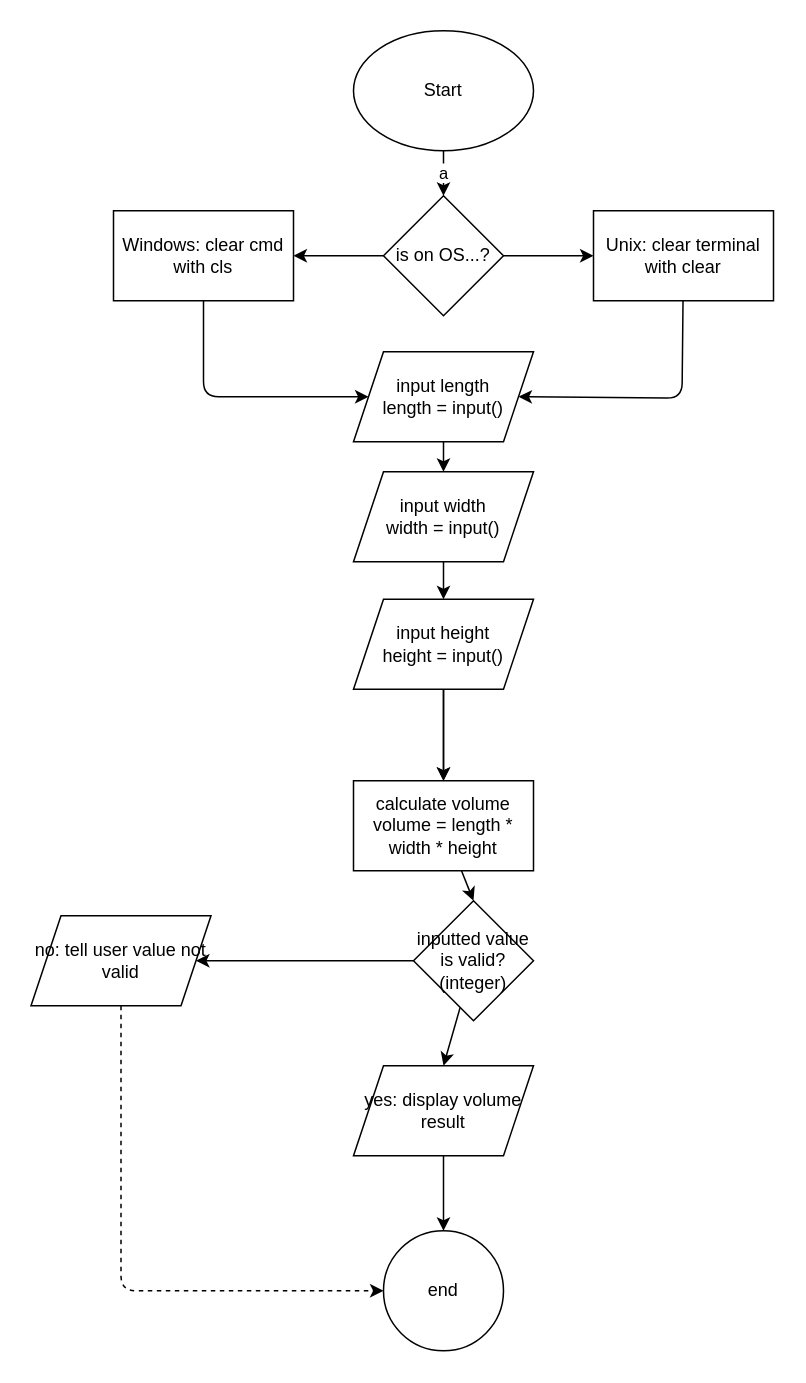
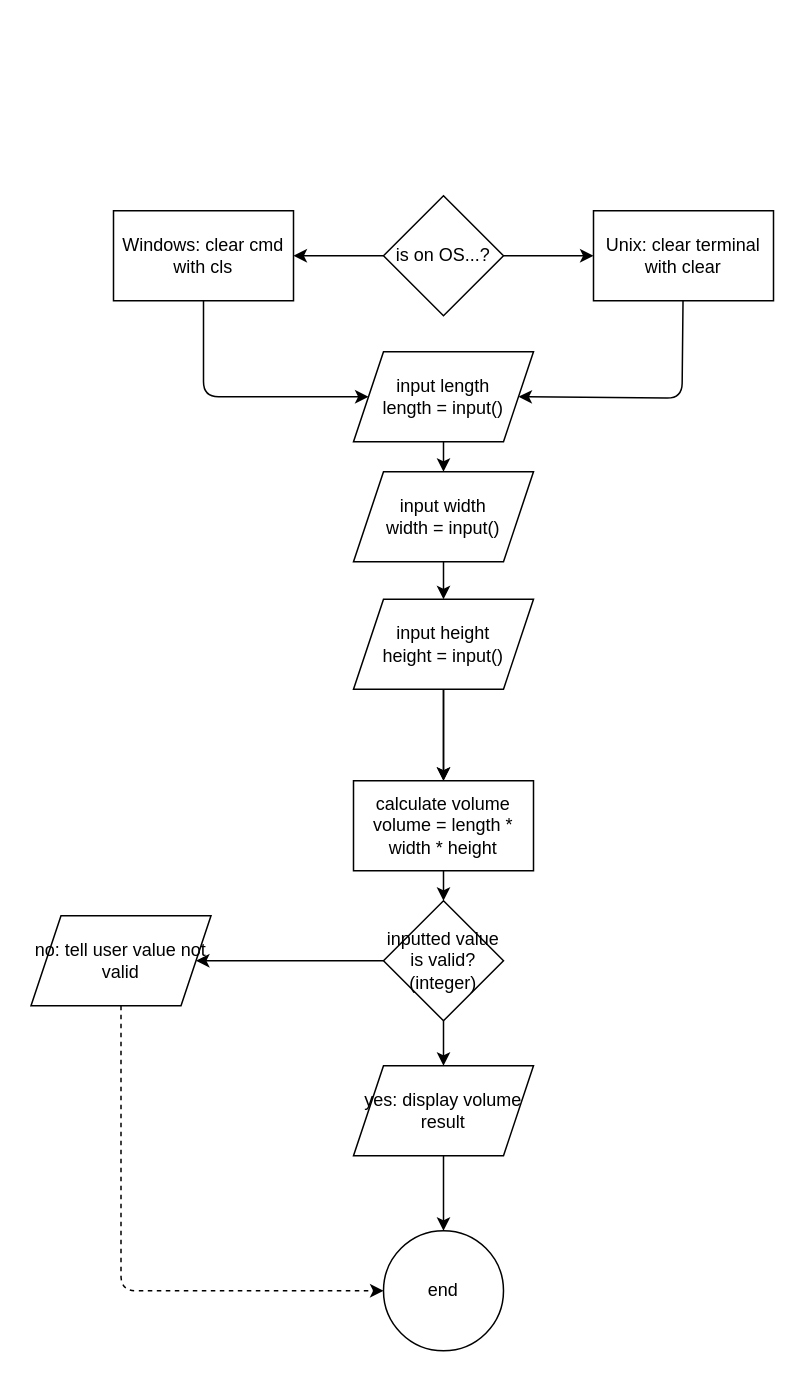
node "Start": removed
edge "Start" -> "is on OS...?": removed, label "a"
node "inputted value is valid? (integer)": moved (473, 961) -> (443, 961)
